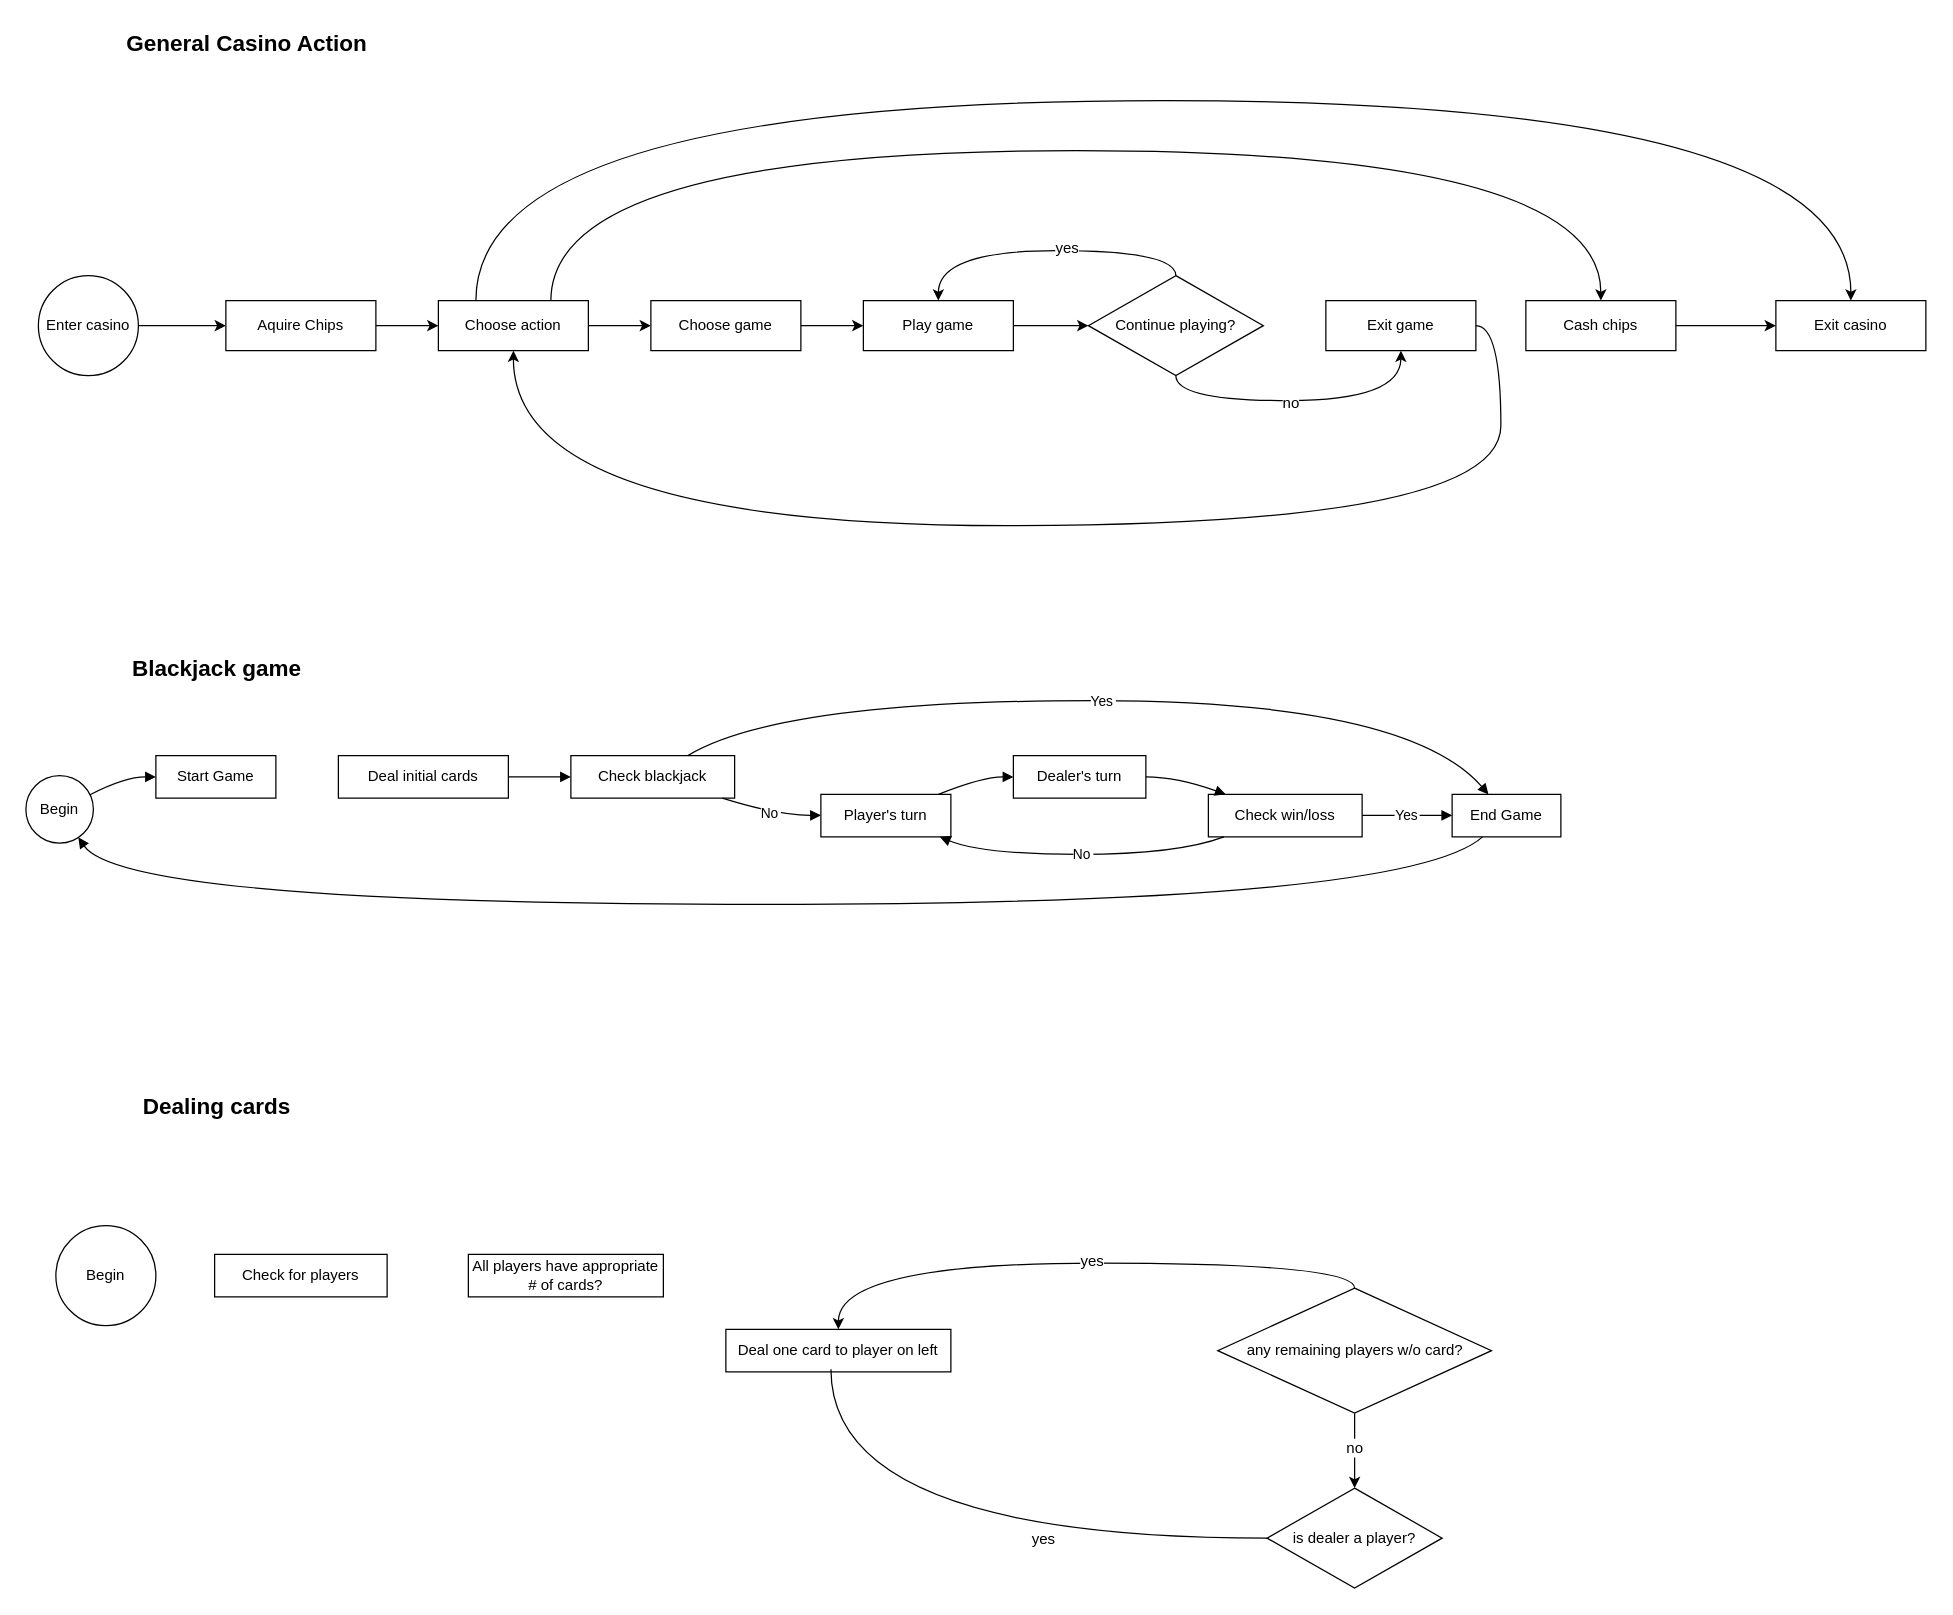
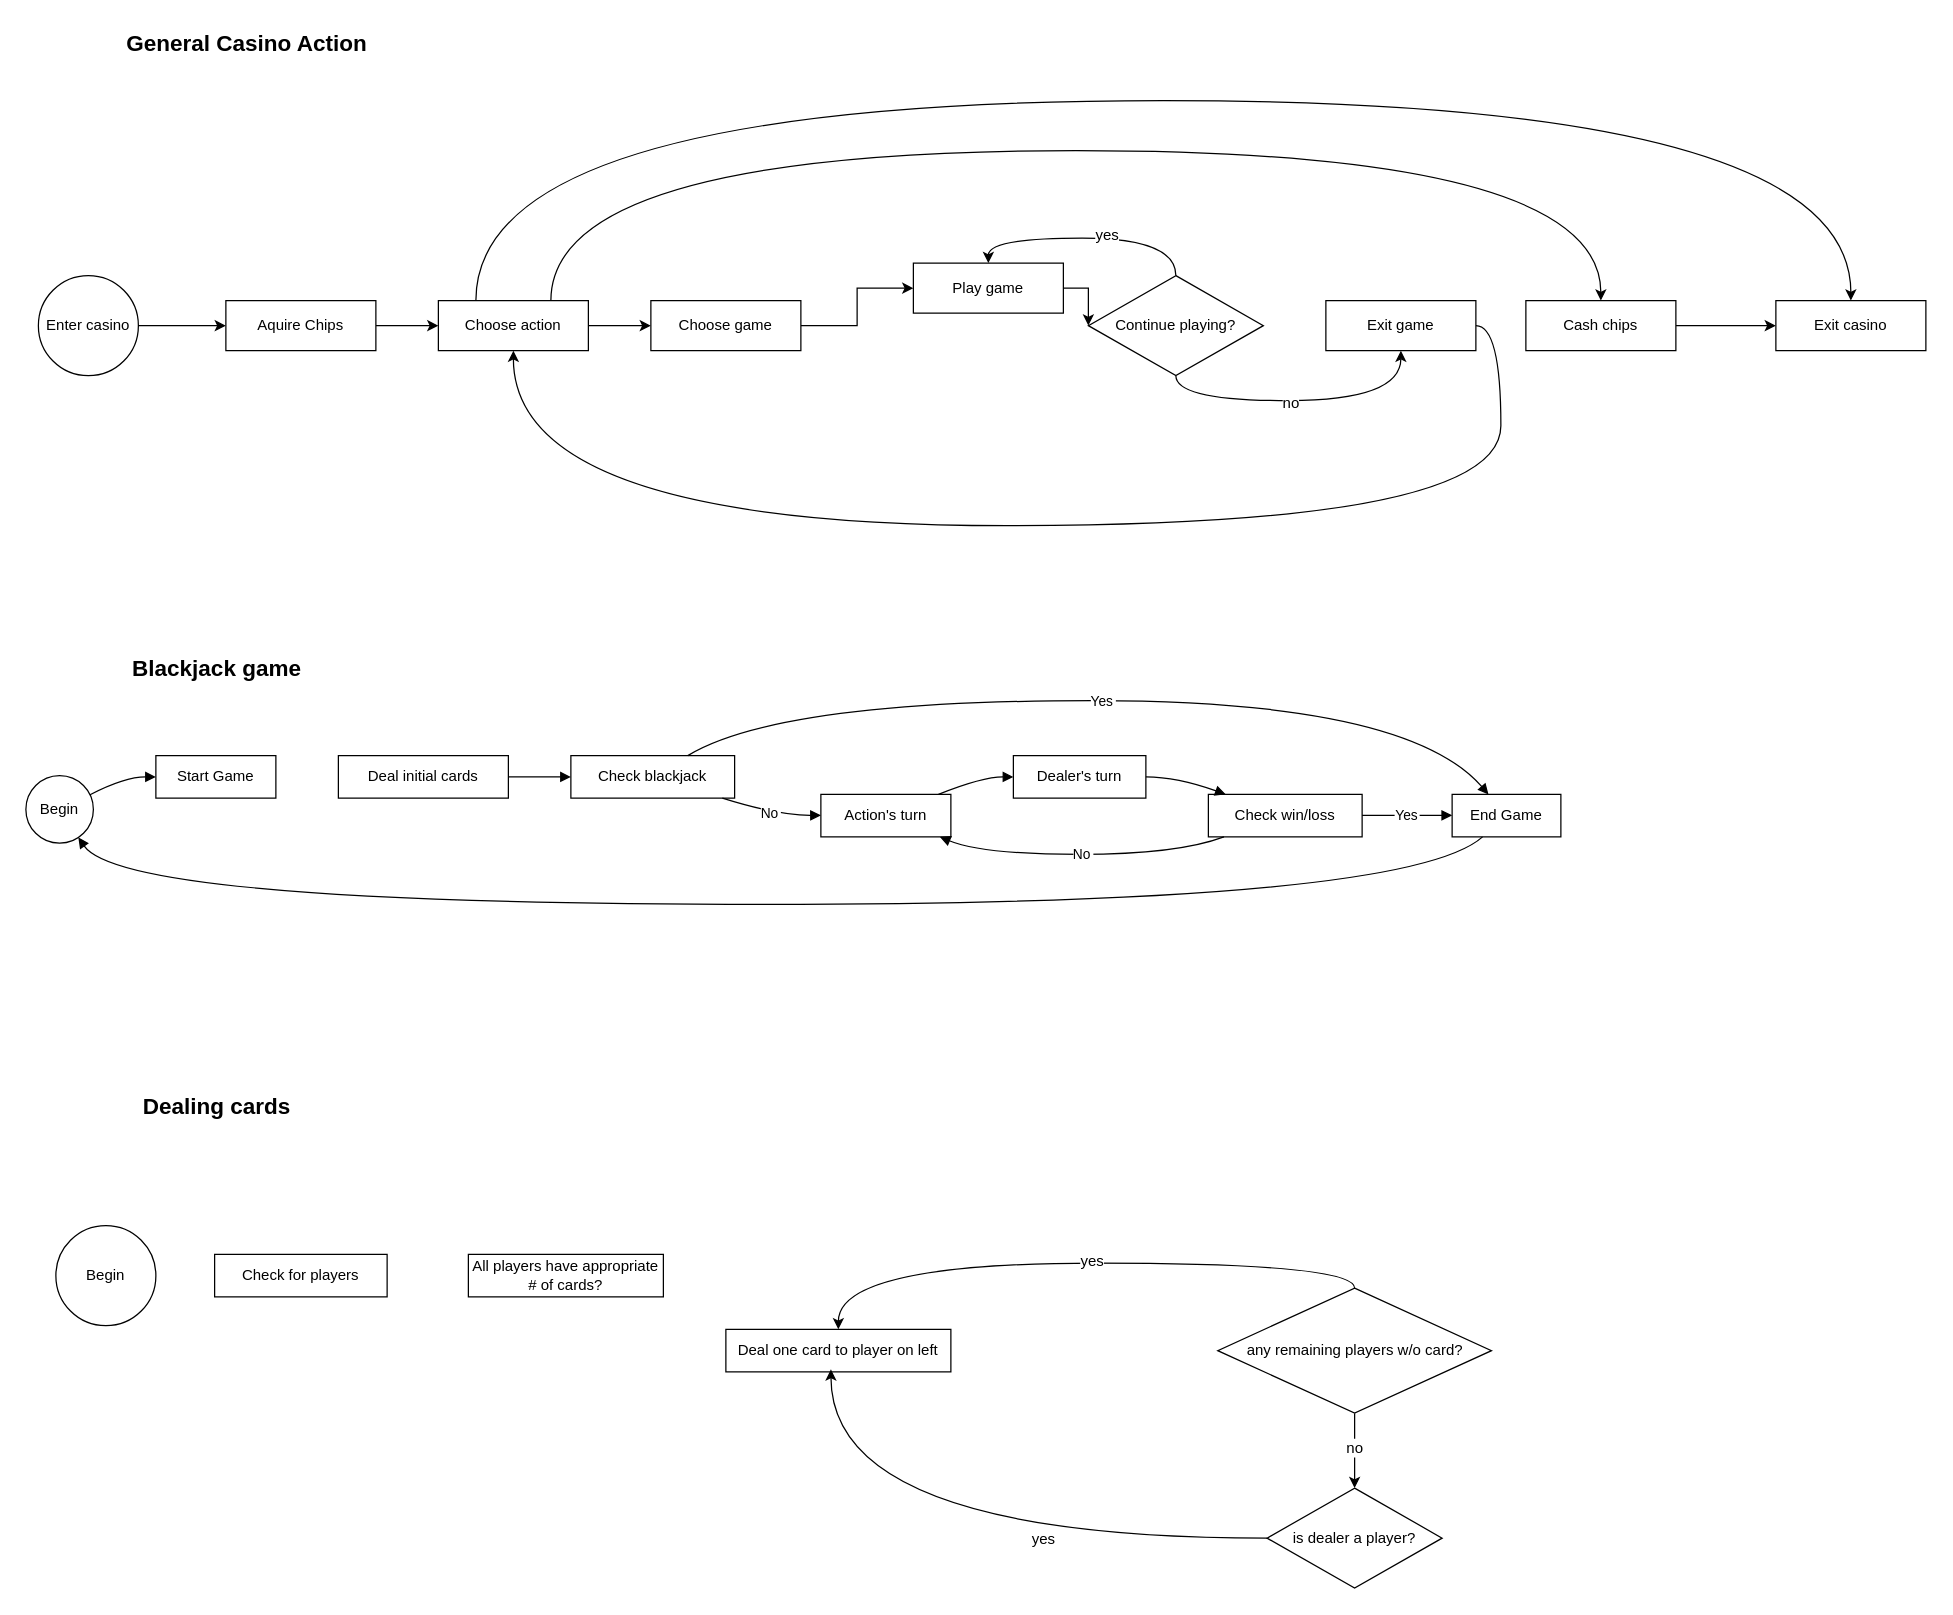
node "Play game": moved (938, 326) -> (988, 288)
node "Player's turn": label "Player's turn" -> "Action's turn"
edge "Deal one card to player on left" -- "is dealer a player?": arrowhead none -> classic
